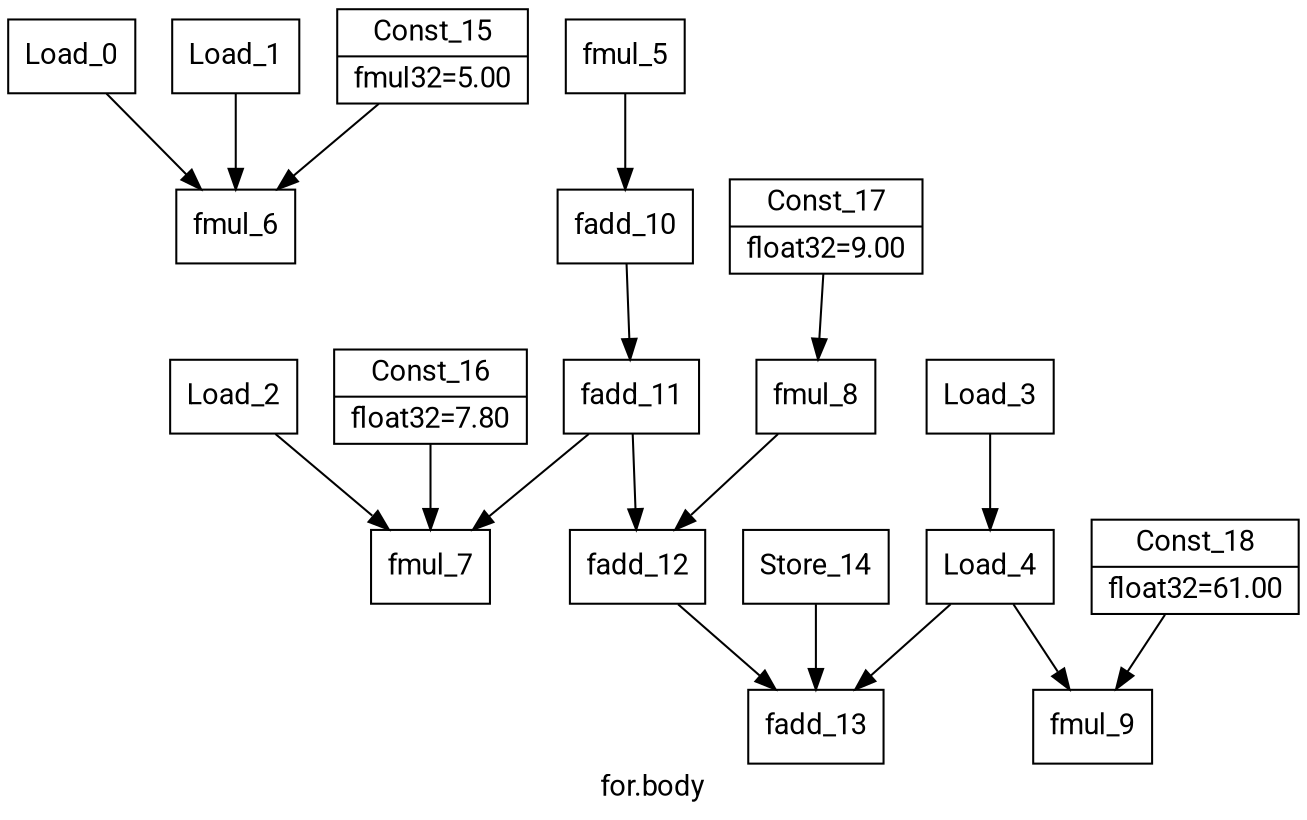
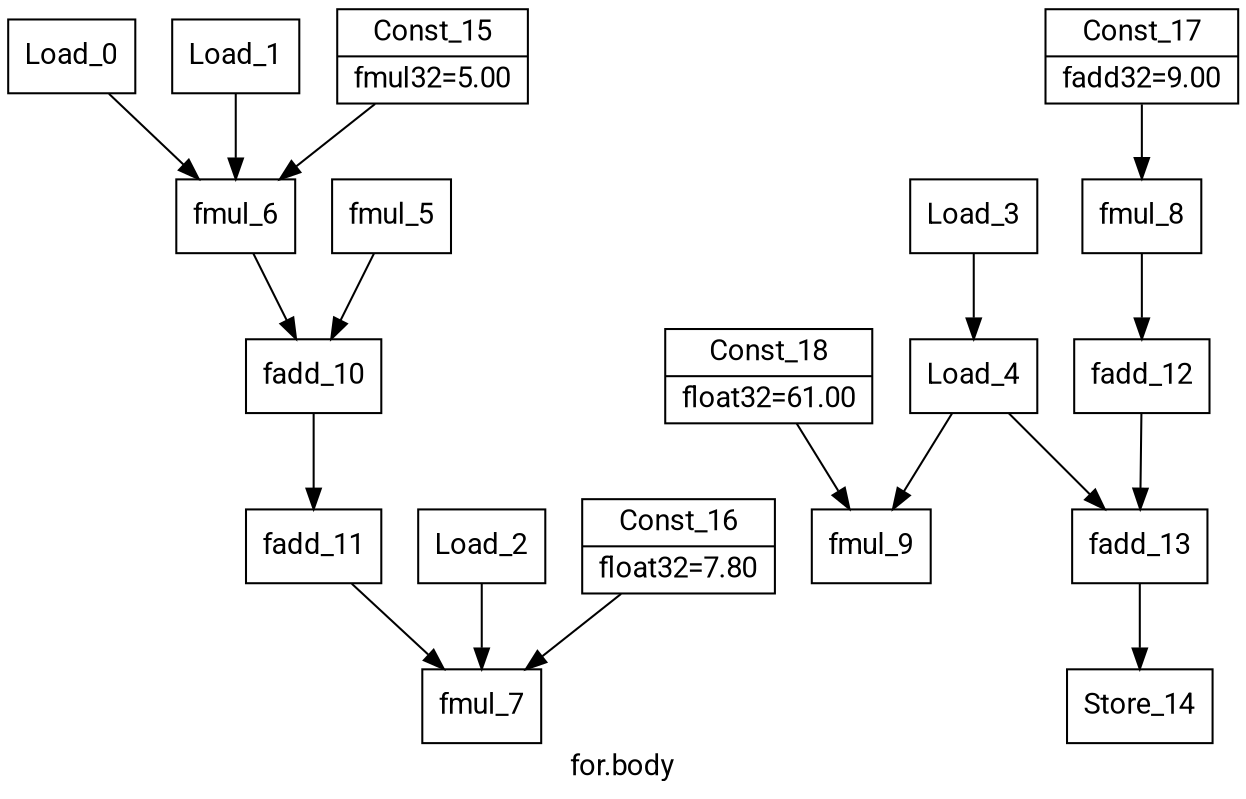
node "Const_17": text "float32=9.00" -> "fadd32=9.00"
edge "fmul_6" -> "fadd_10": added
edge "fadd_11" -> "fadd_12": removed
edge "Store_14" -> "fadd_13": reversed
